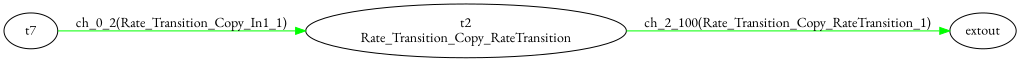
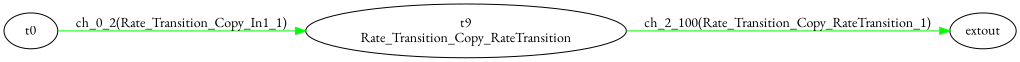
node "t7": label "t7" -> "t0"
node "t2 Rate_Transition_Copy_RateTransition": label "t2 Rate_Transition_Copy_RateTransition" -> "t9 Rate_Transition_Copy_RateTransition"
